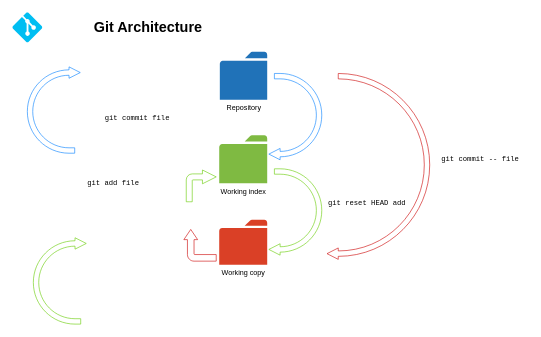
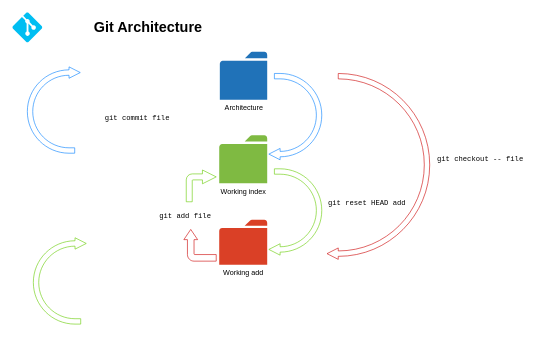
node "Repository": label "Repository" -> "Architecture"
node "git commit -- file": label "git commit -- file" -> "git checkout -- file"
node "git add file": moved (113, 183) -> (185, 216)
node "Working copy": label "Working copy" -> "Working add"
